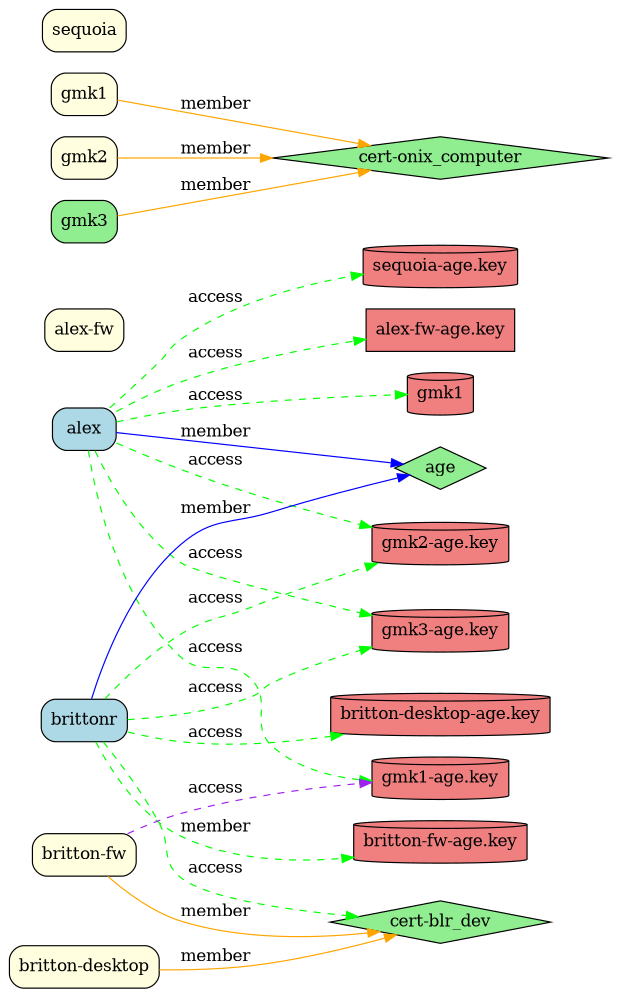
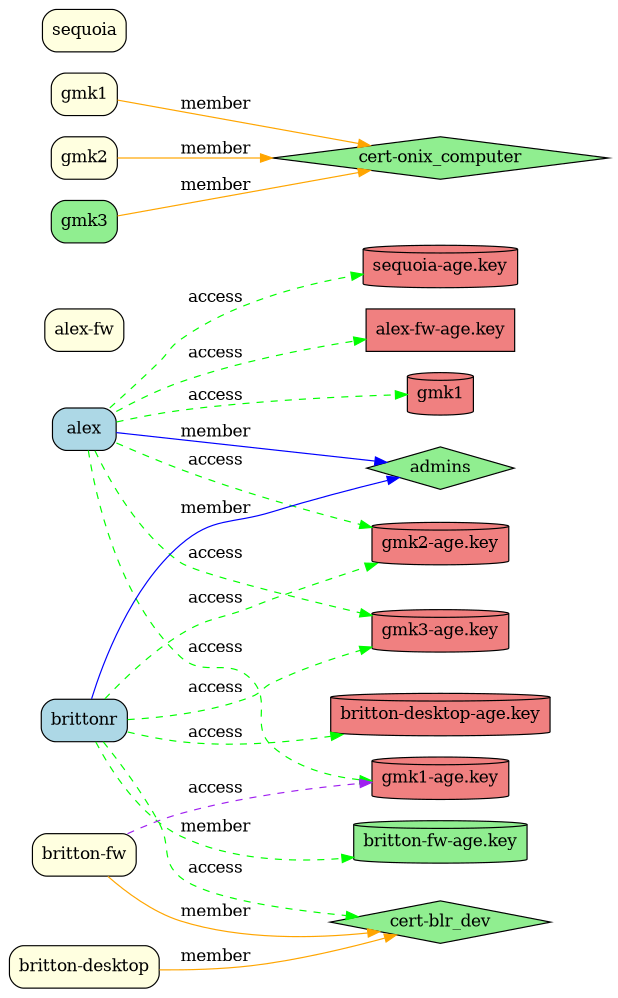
node "age": label "age" -> "admins"
node "britton-fw-age.key": fillcolor lightcoral -> lightgreen
